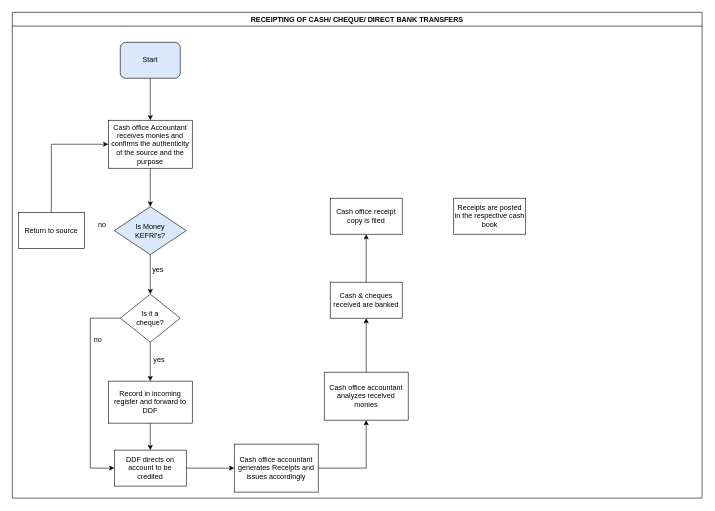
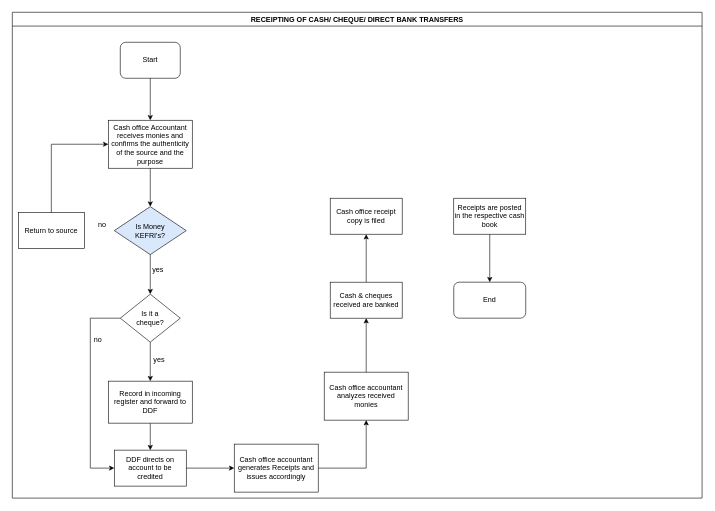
node "Start": fillcolor #dae8fc -> #ffffff
edge "Receipts are posted in the respective cash book" -> "End": added
node "End": added
